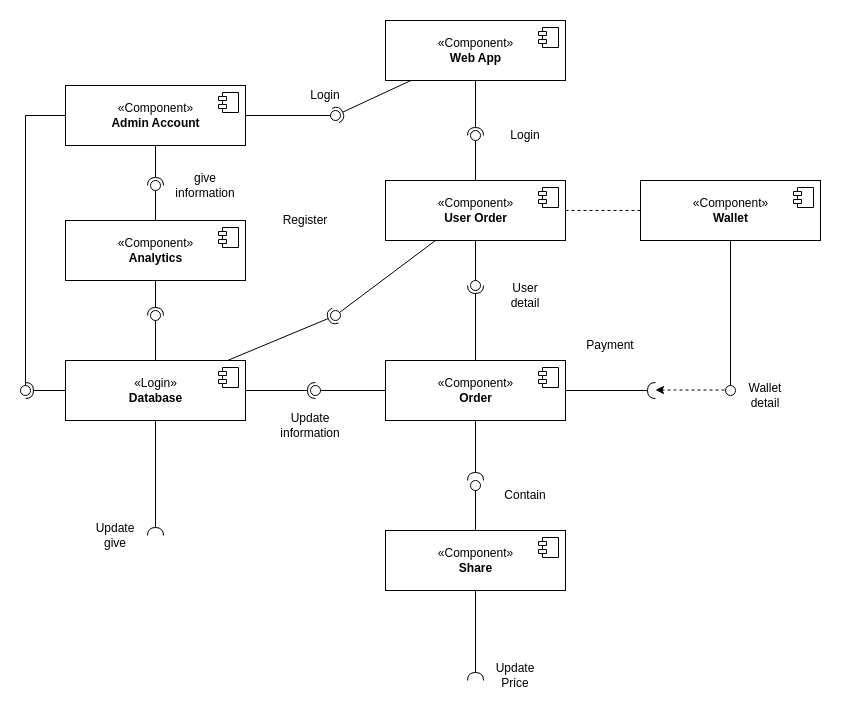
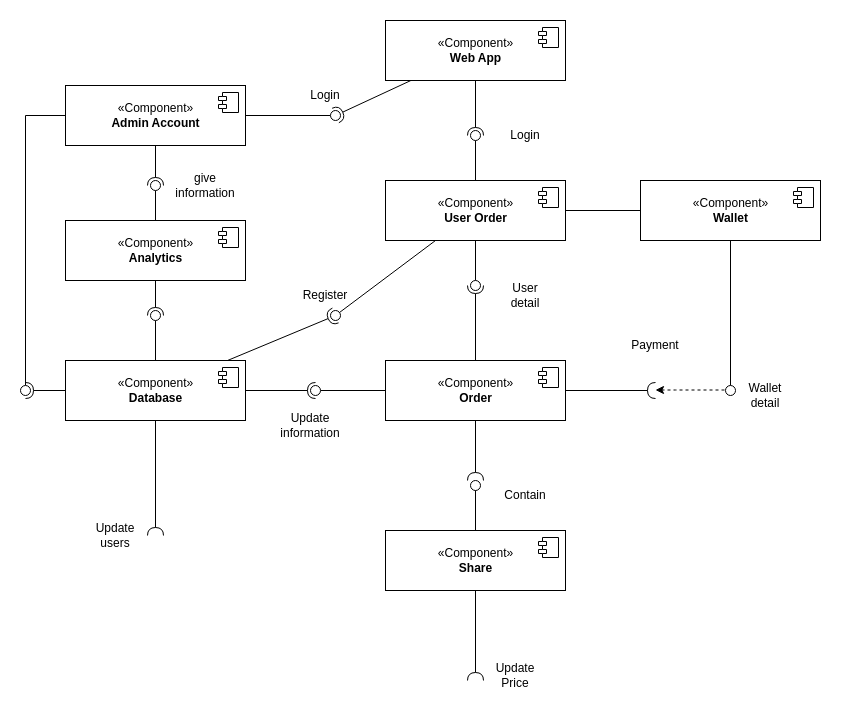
edge "«Component» User Order" -- "«Component» Wallet": style dashed -> solid
node "Register": moved (306, 221) -> (326, 296)
node "Payment": moved (611, 346) -> (656, 346)
node "«Login» Database": label "«Login» Database" -> "«Component» Database"
node "Update give": label "Update give" -> "Update users"
